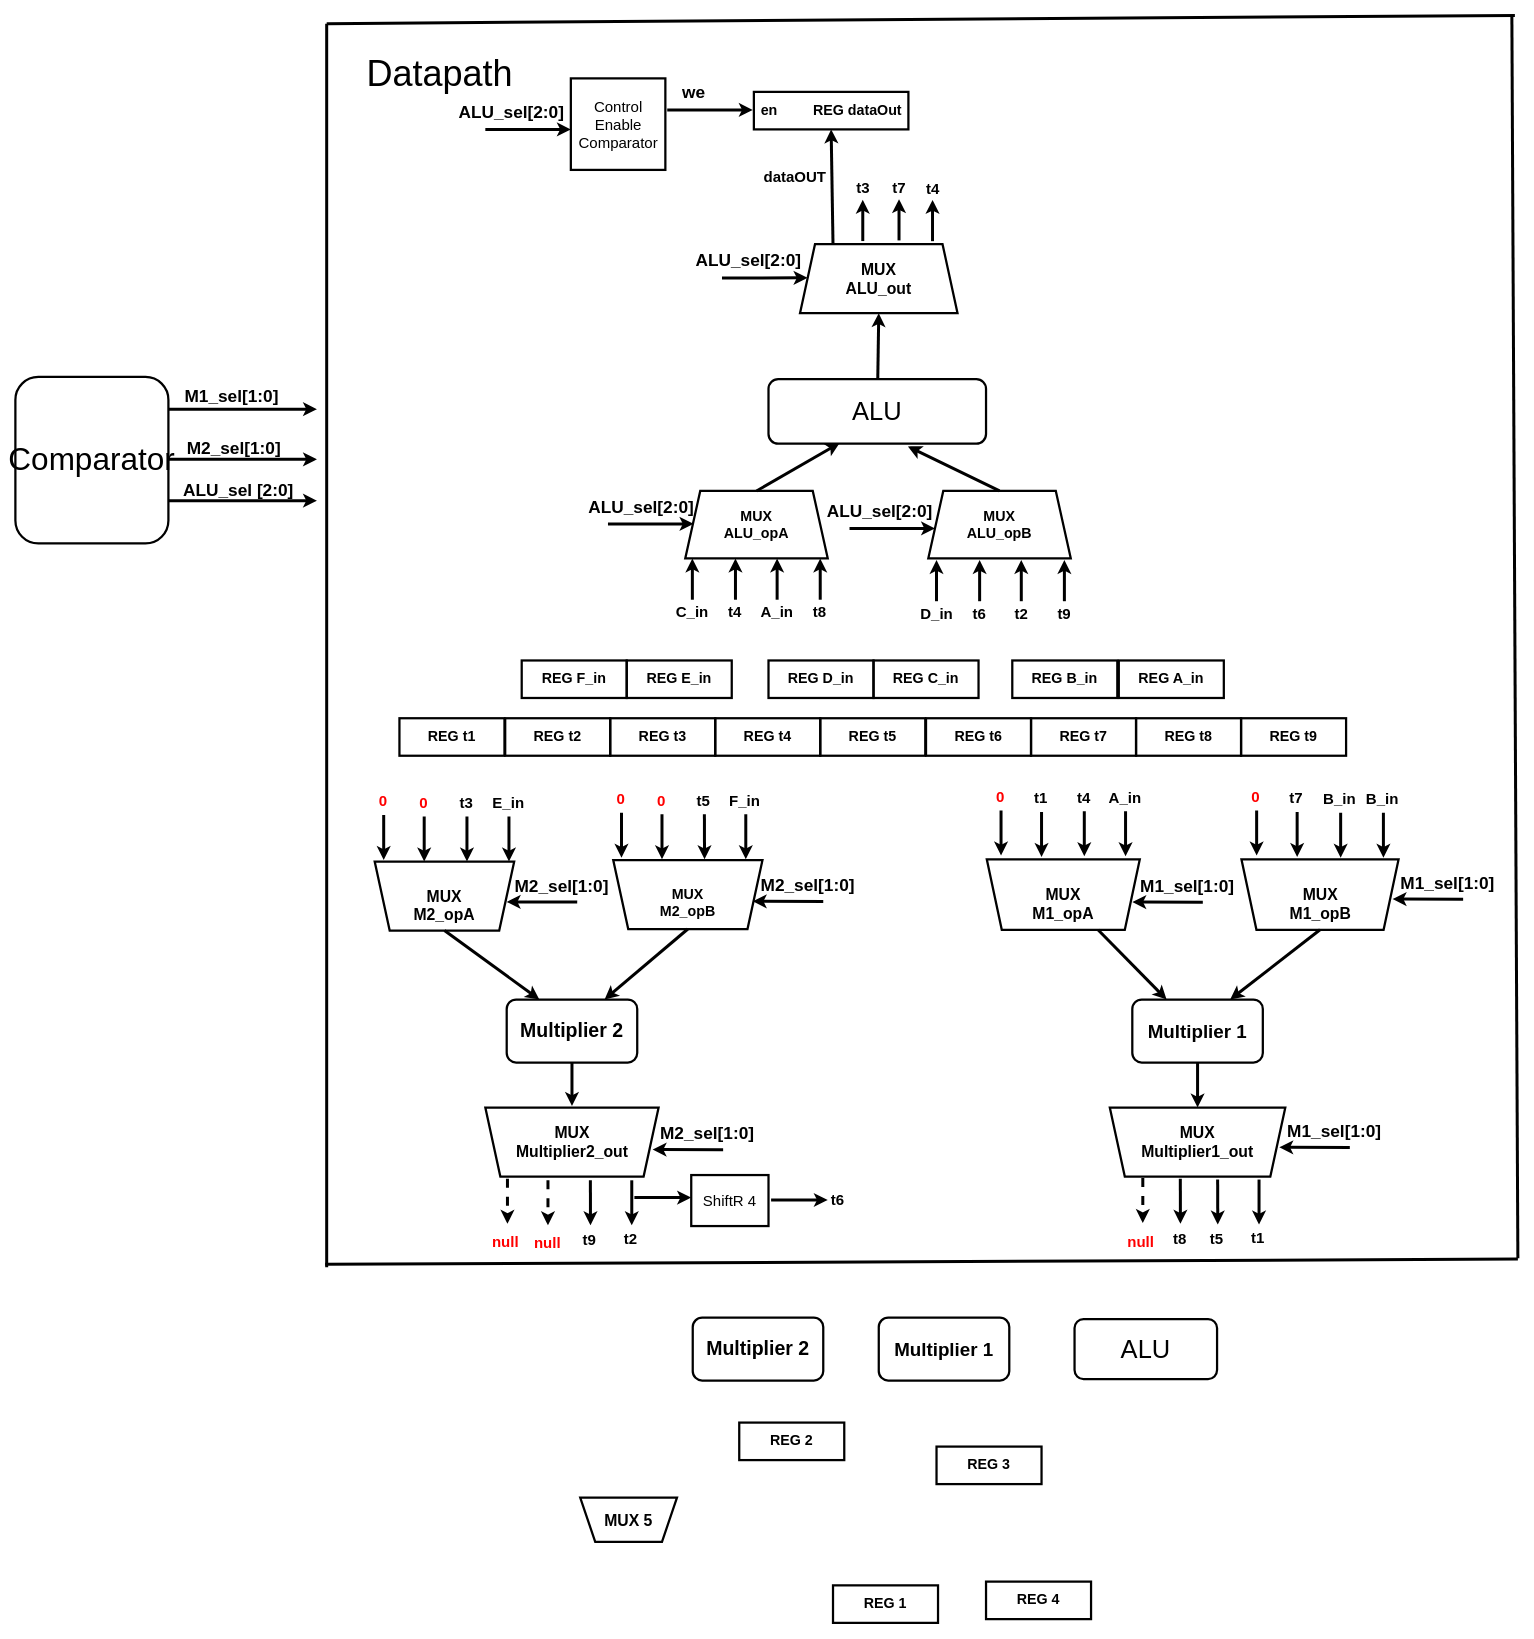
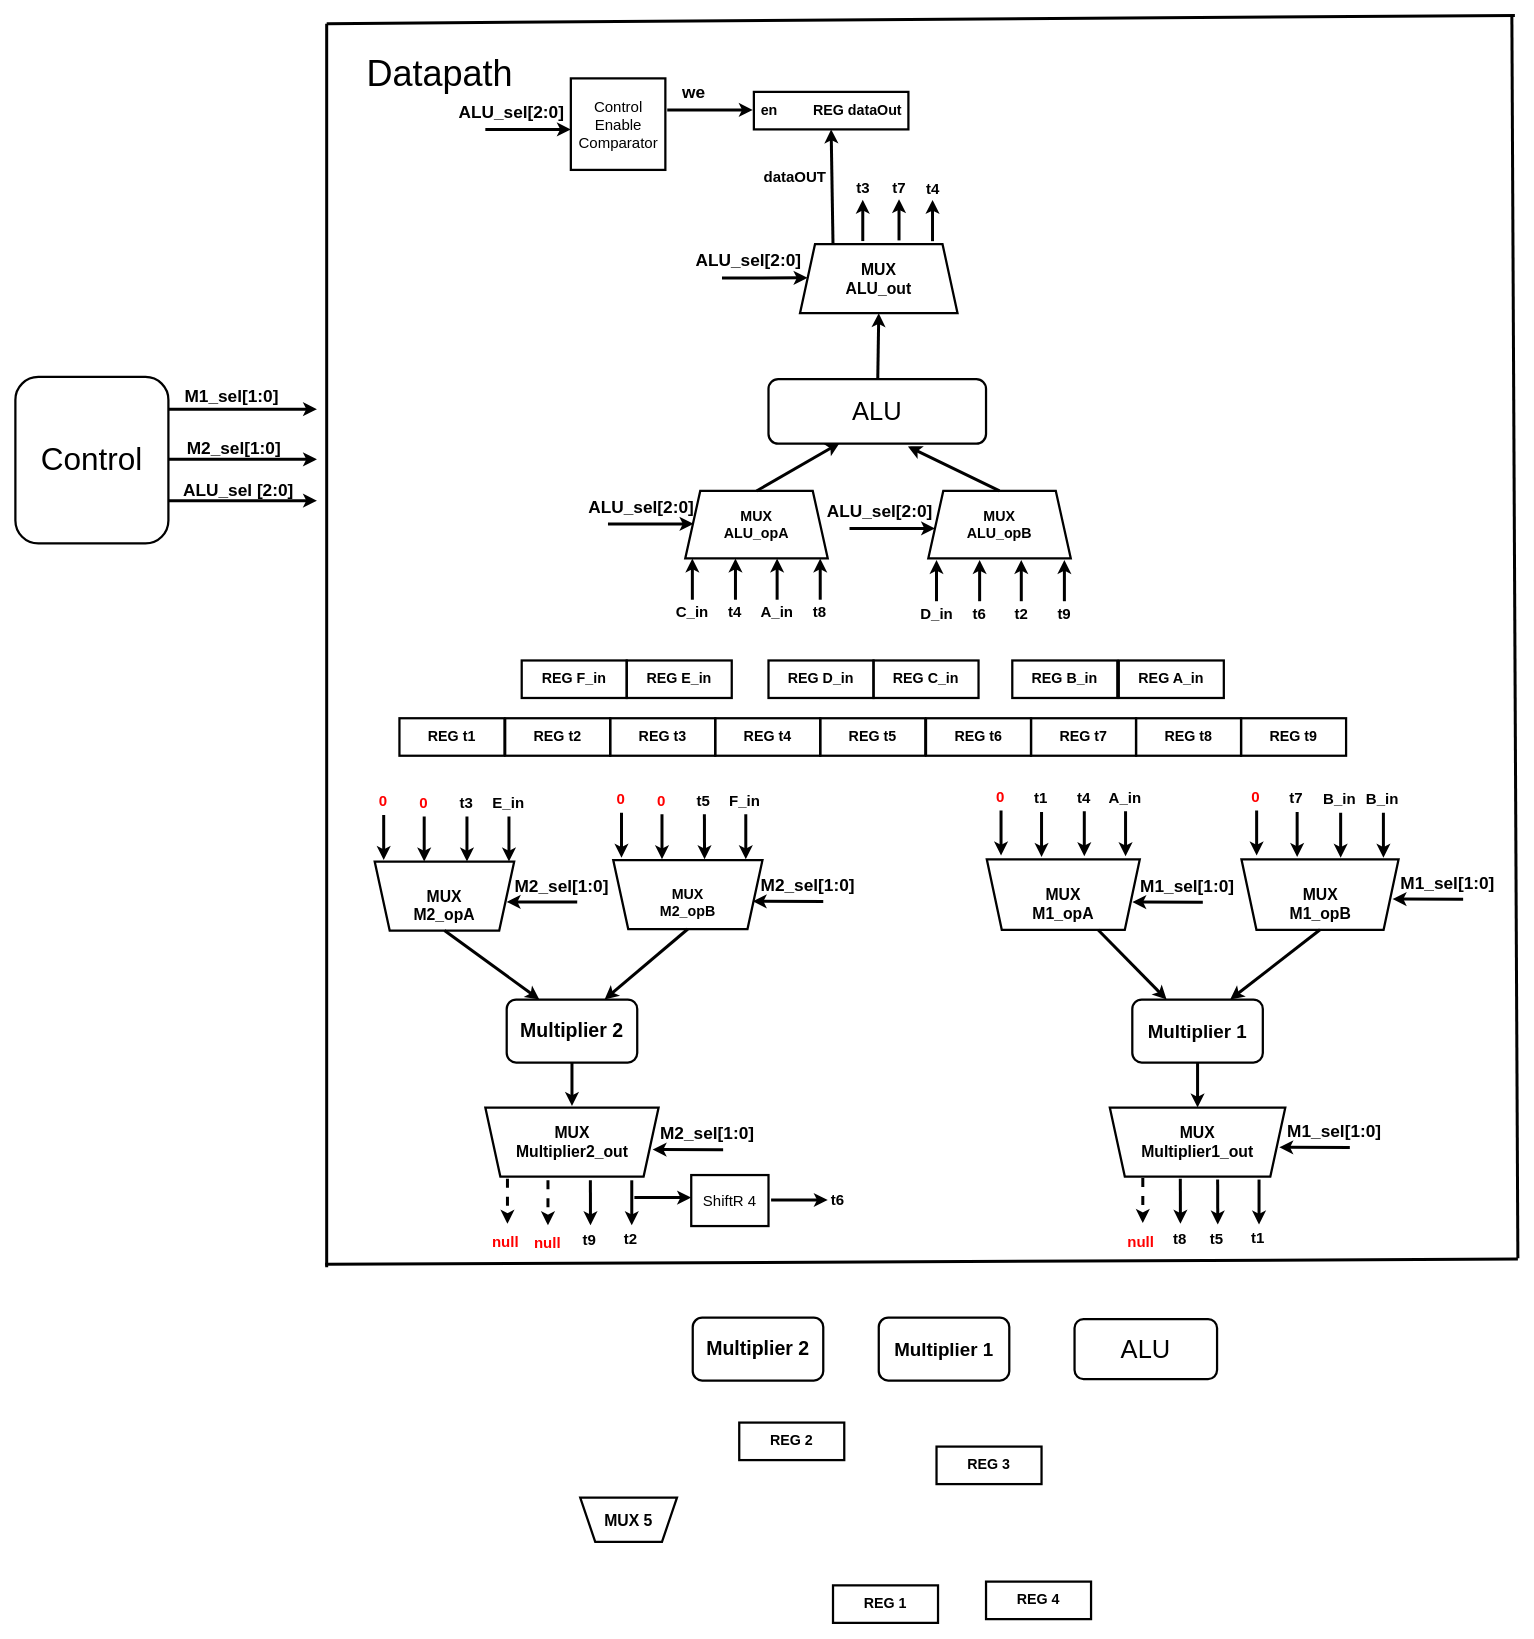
node "Comparator": label "Comparator" -> "Control"
